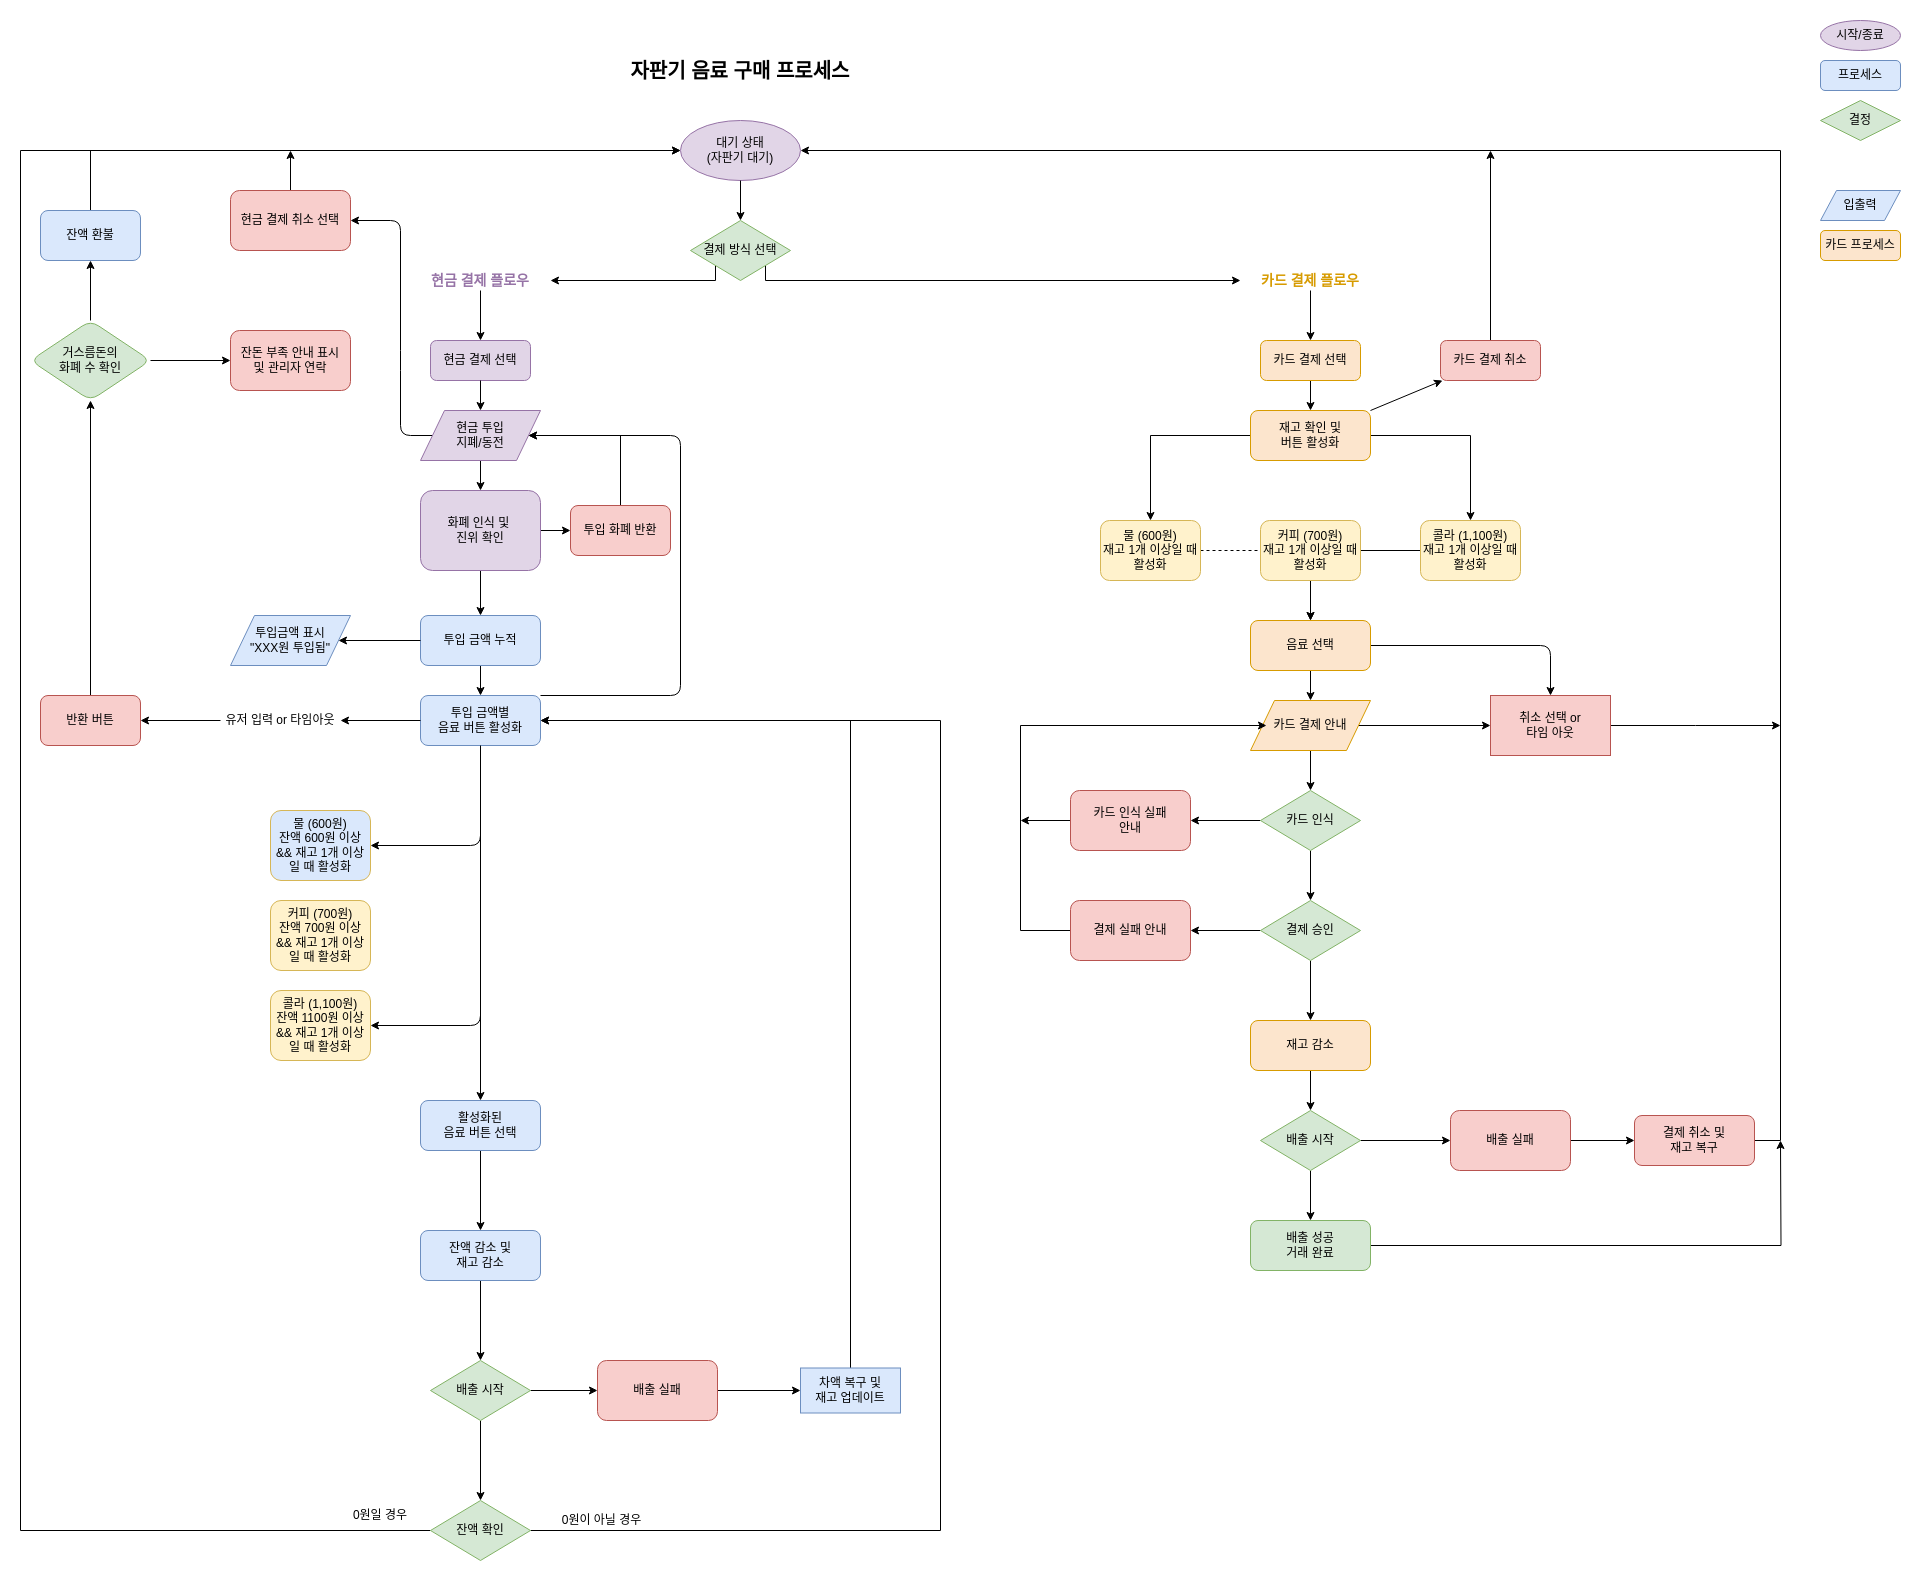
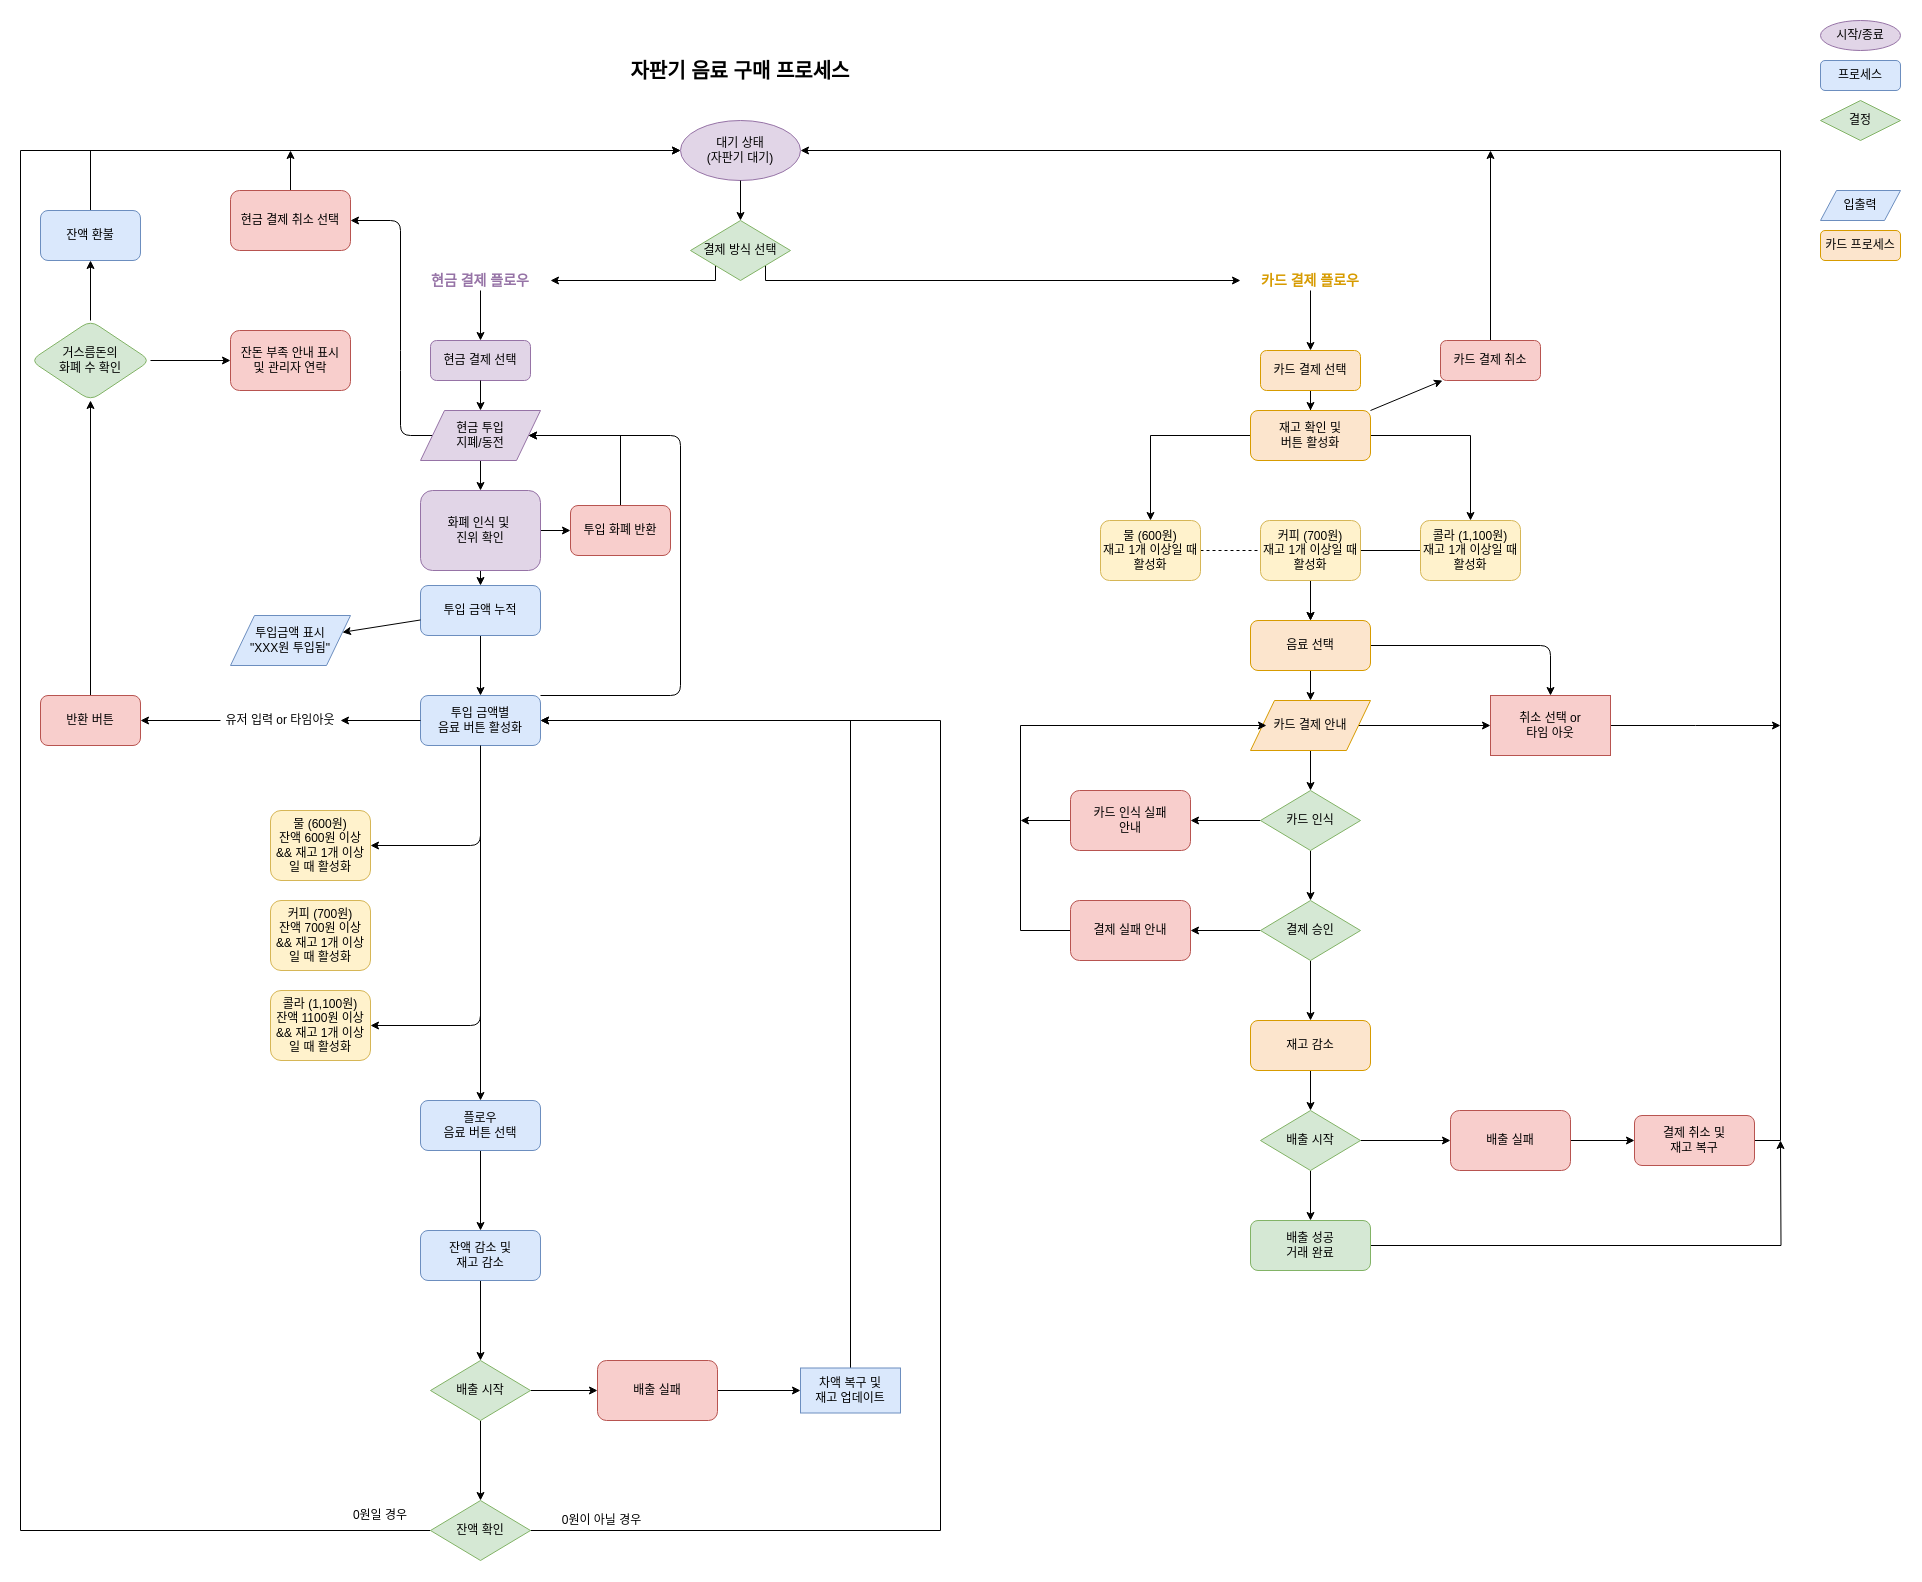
node "카드 결제 선택": moved (1311, 361) -> (1311, 371)
node "투입 금액 누적": moved (481, 641) -> (481, 611)
node "물 (600원) 잔액 600원 이상 && 재고 1개 이상일 때 활성화": fillcolor #dae8fc -> #fff2cc
node "활성화된 음료 버튼 선택": label "활성화된 음료 버튼 선택" -> "플로우 음료 버튼 선택"
